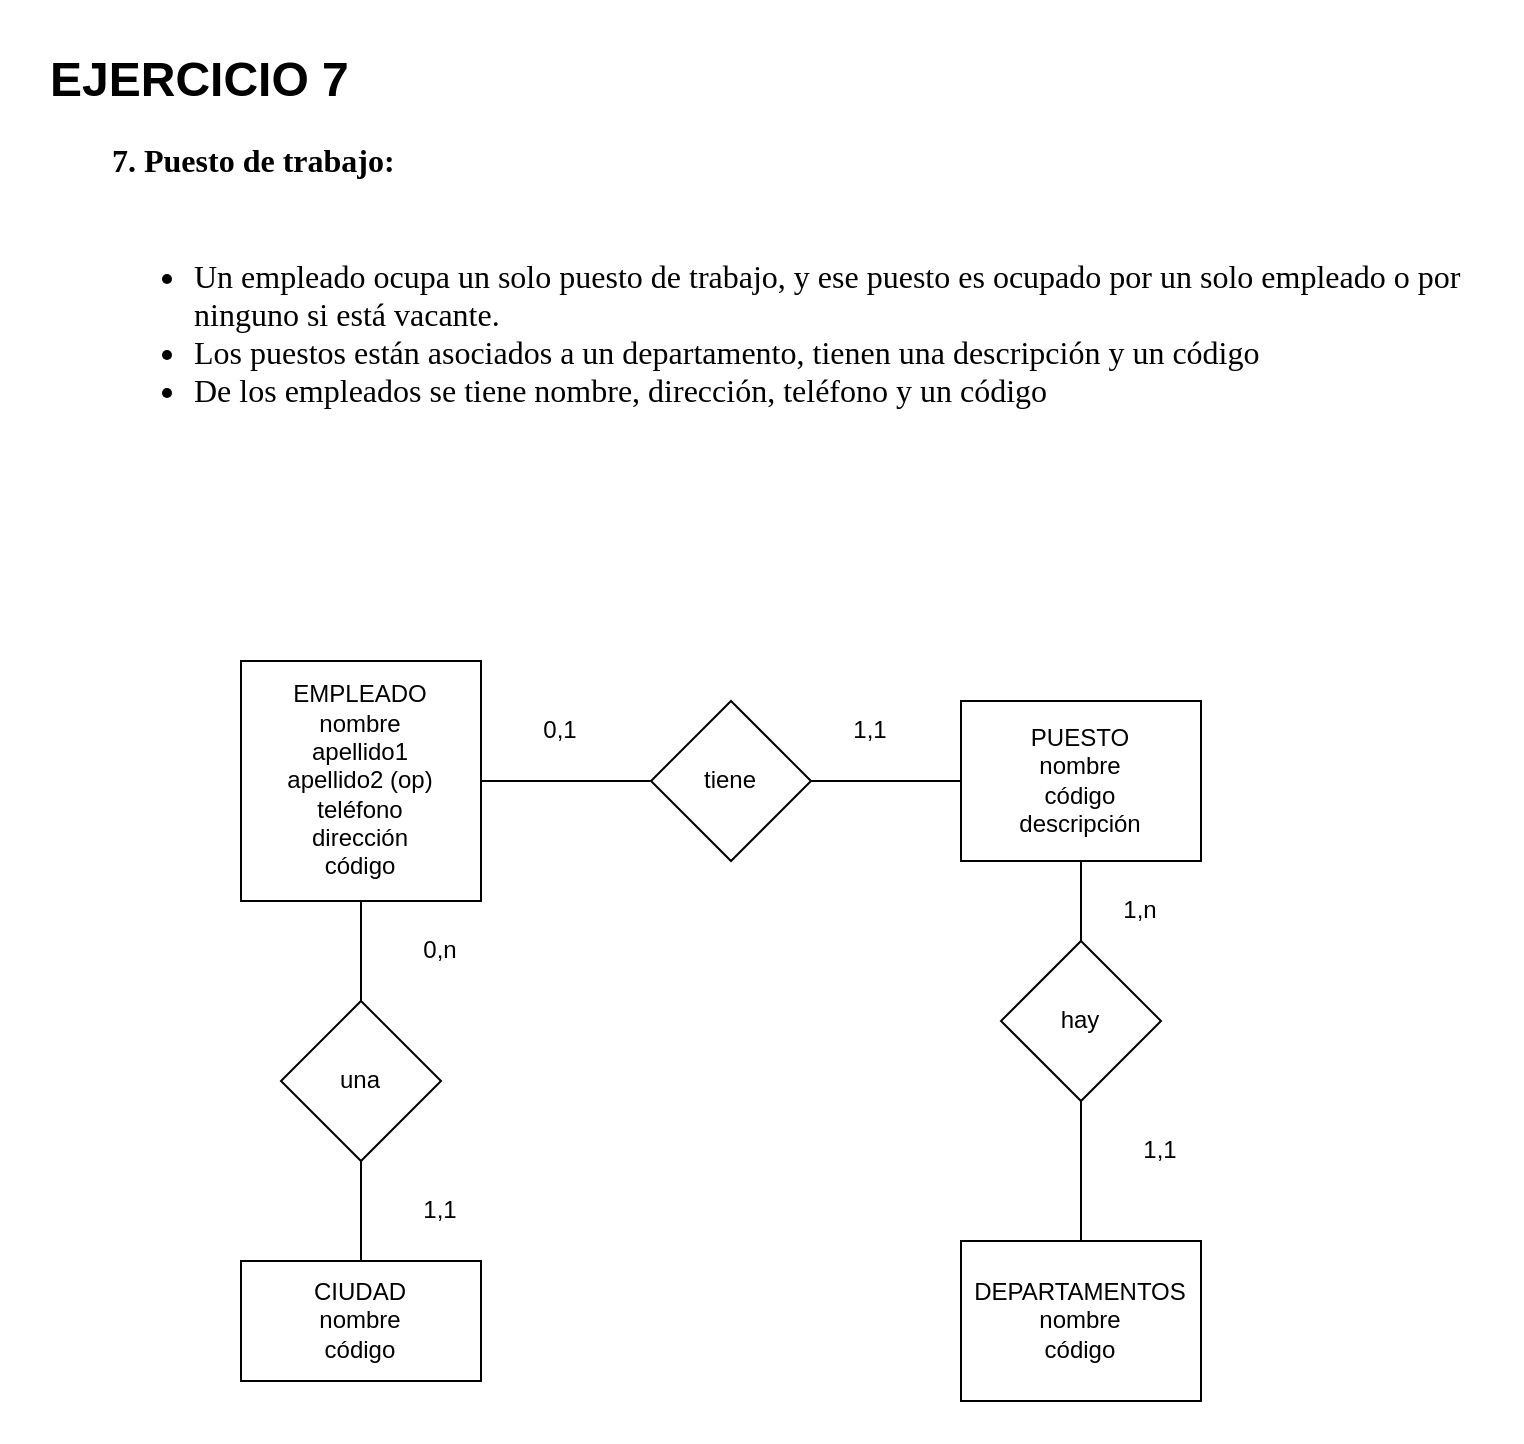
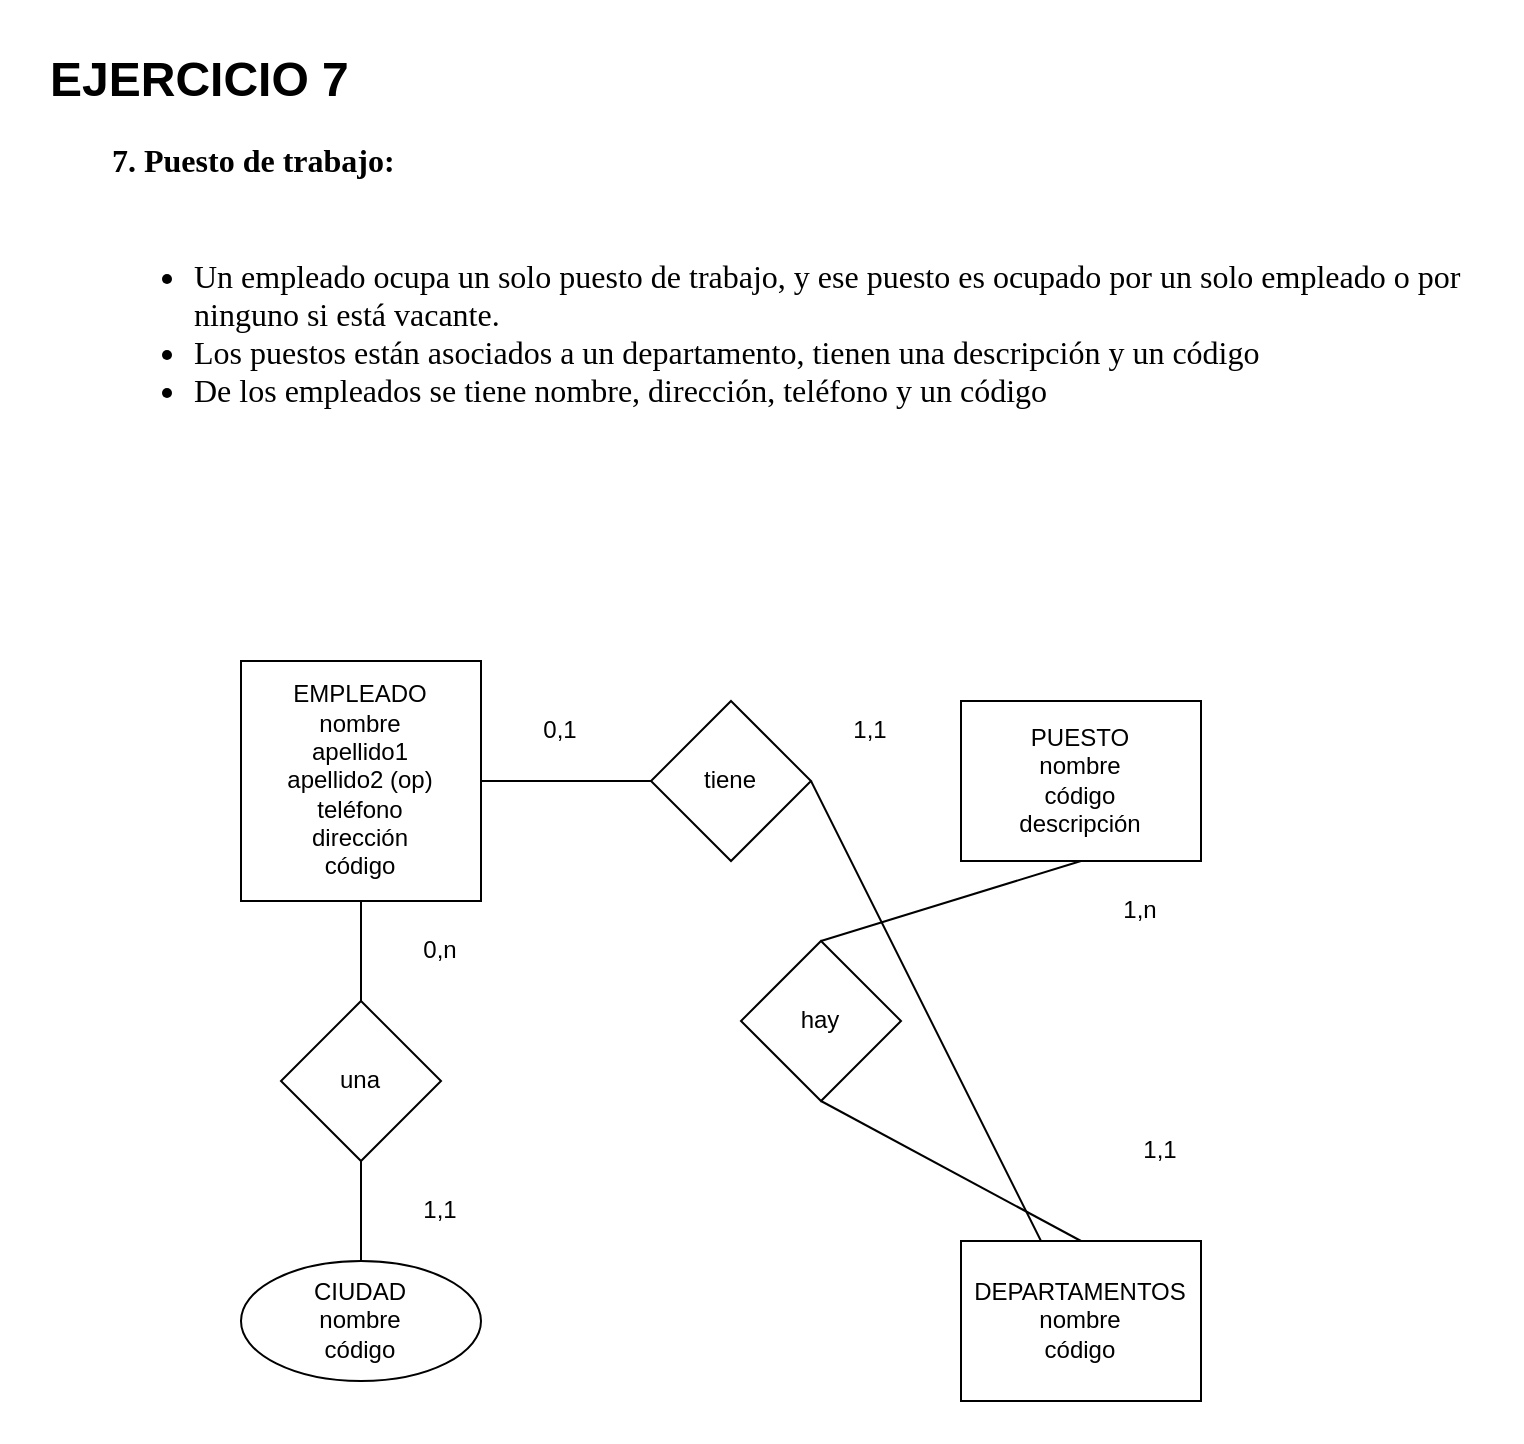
edge "tiene" -- "PUESTO nombre código descripción": now "tiene" -- "DEPARTAMENTOS nombre código"
node "hay": moved (1081, 1021) -> (821, 1021)
node "CIUDAD nombre código": shape rectangle -> ellipse
